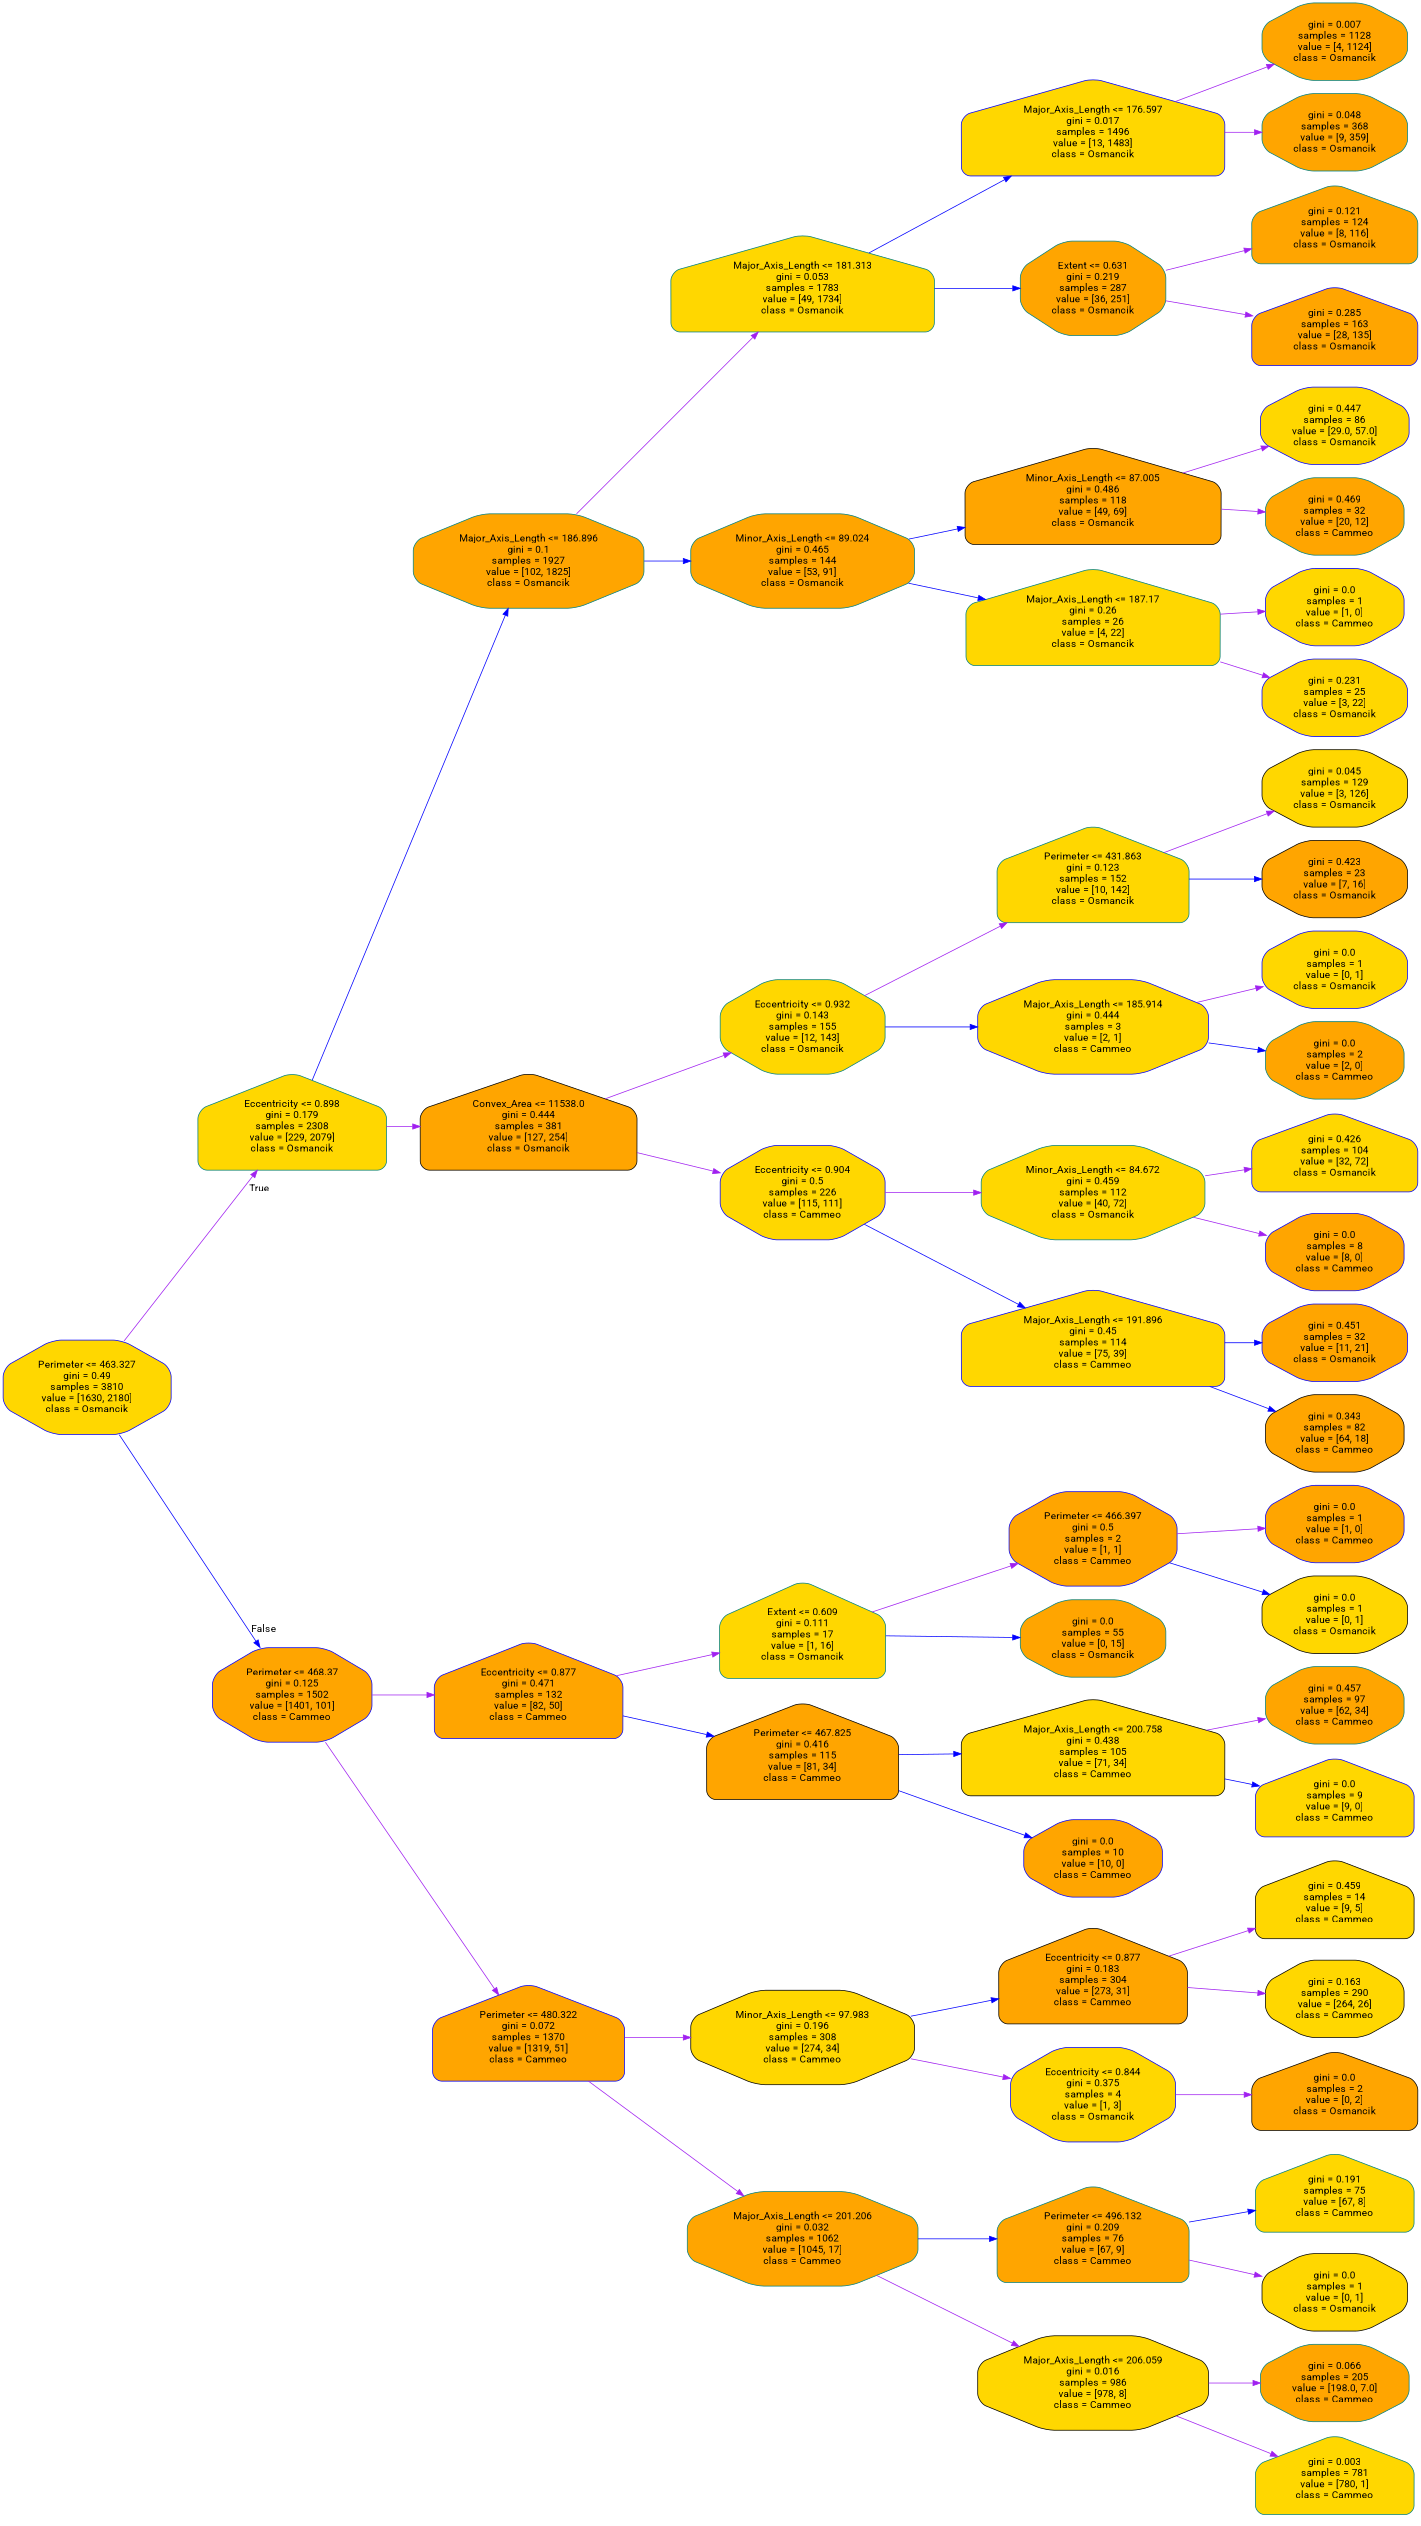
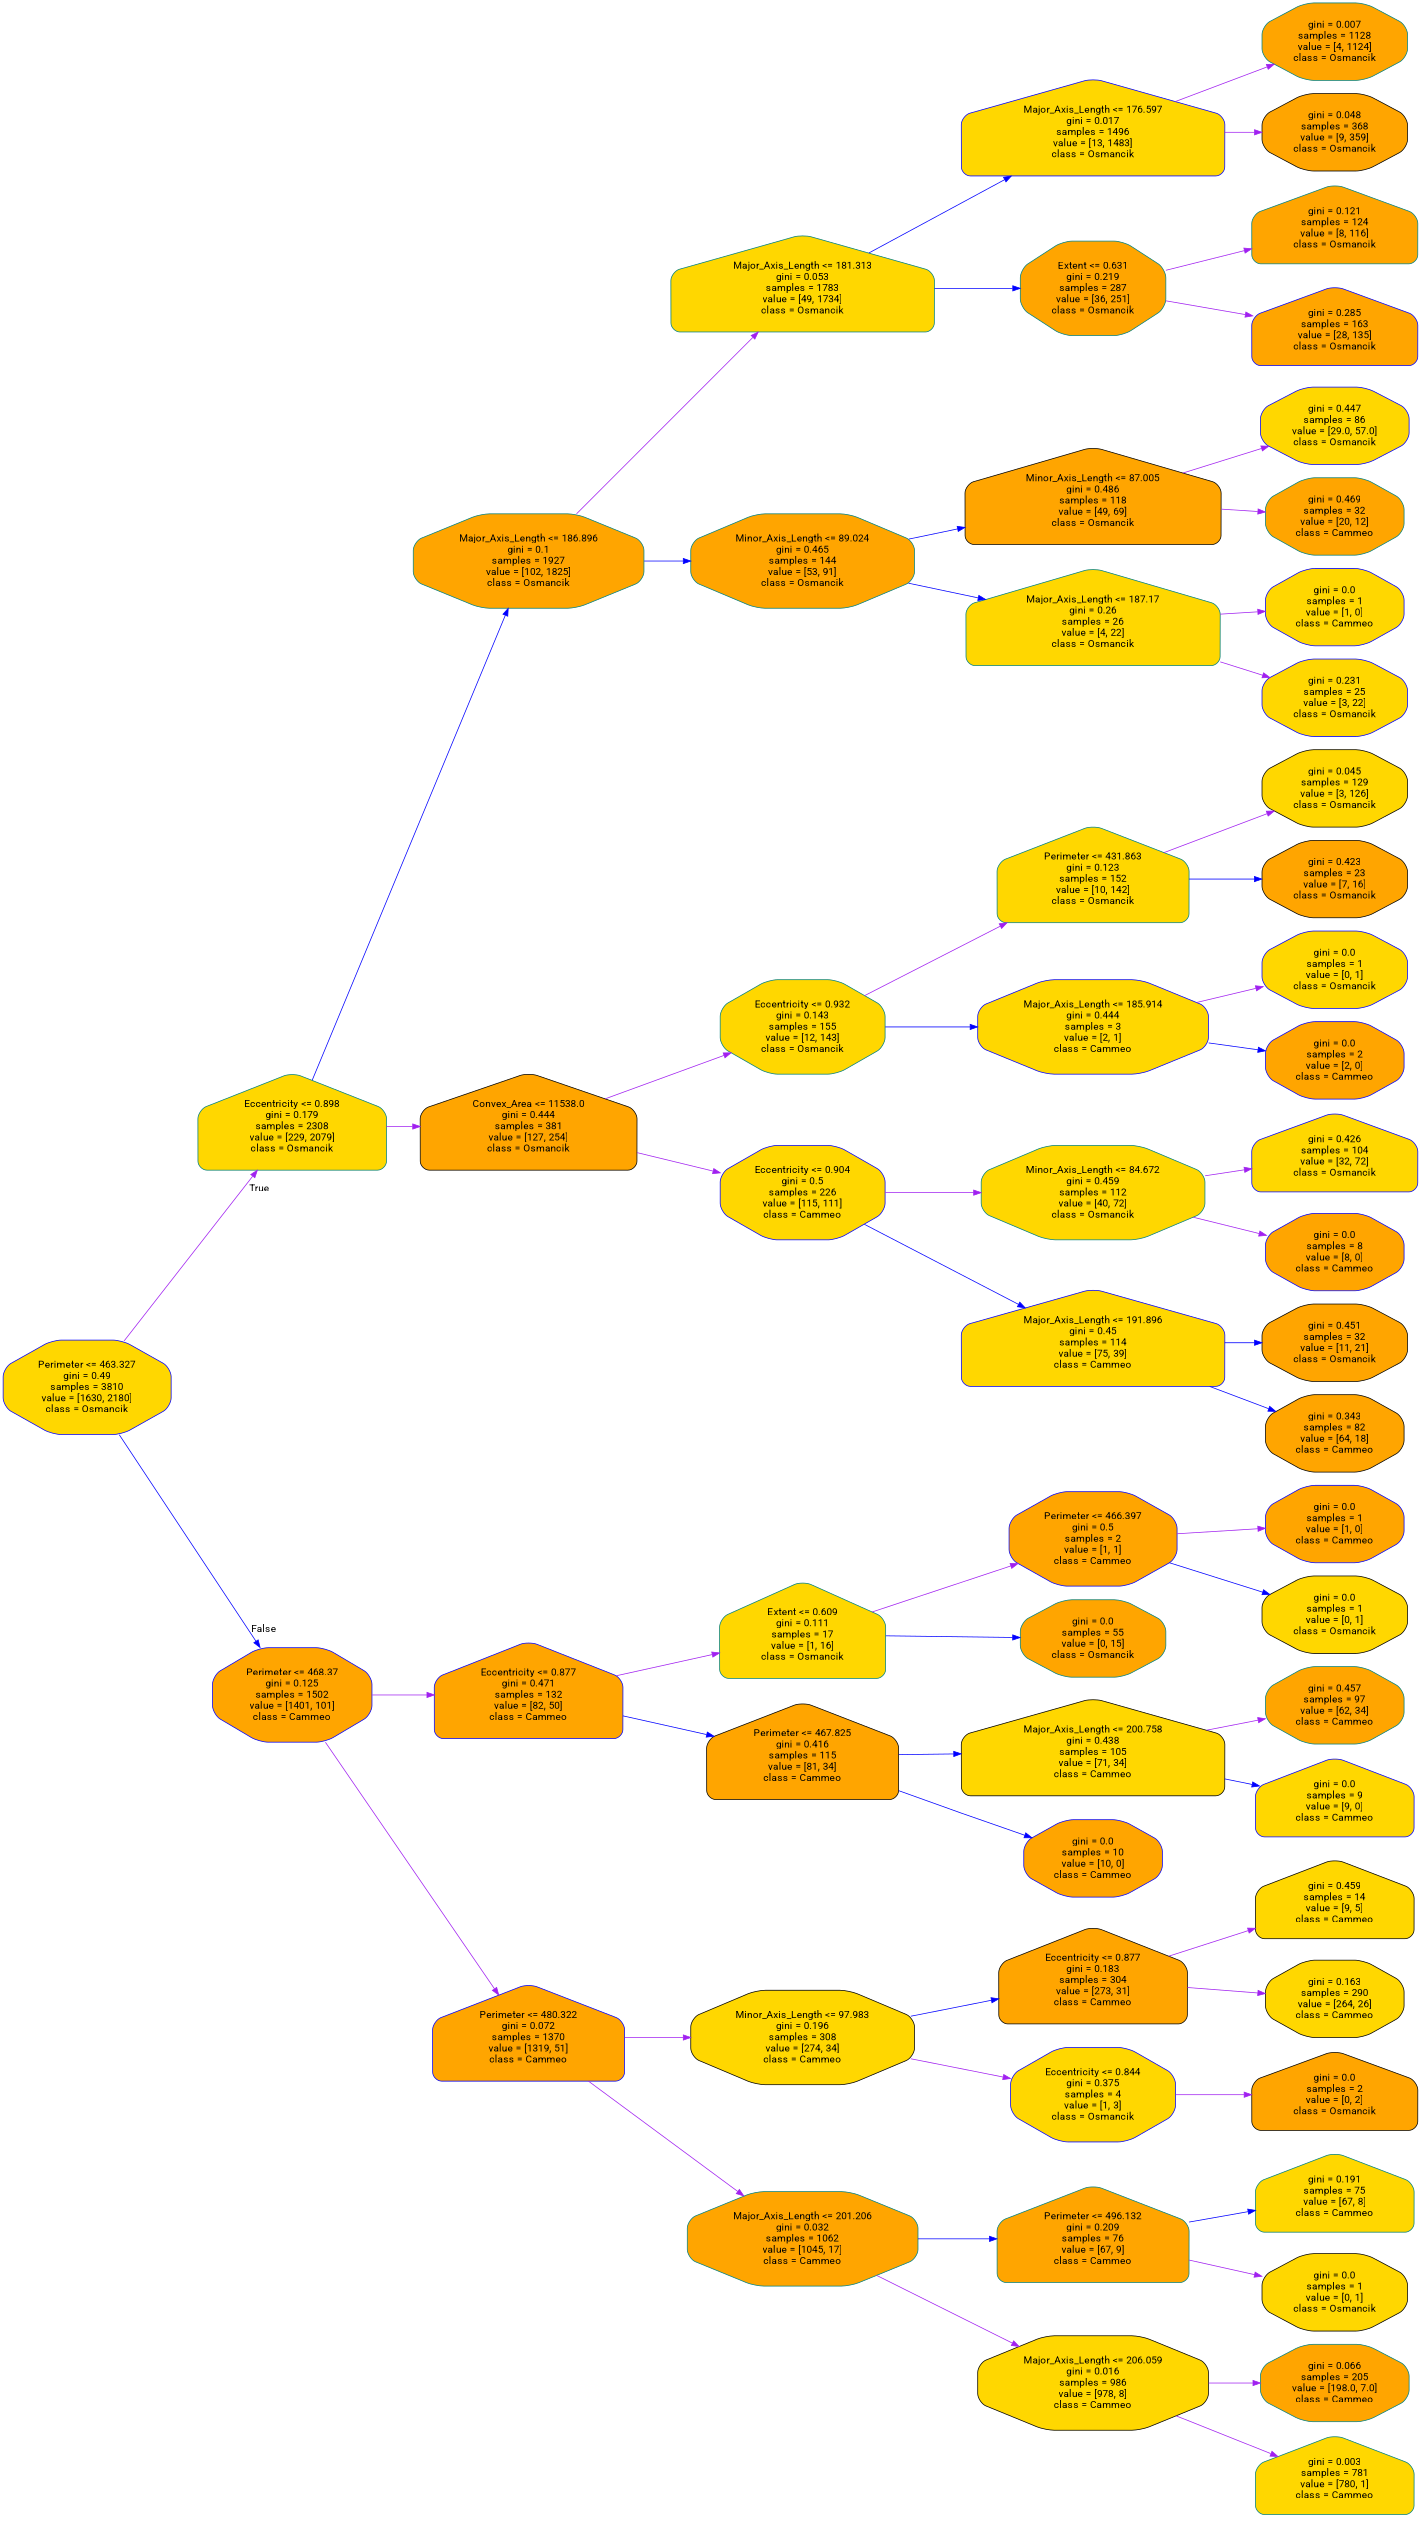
node "gini = 0.048 samples = 368 value = [9, 359] class = Osmancik": color teal -> black
node "gini = 0.0 samples = 2 value = [2, 0] class = Cammeo": color teal -> blue
node "gini = 0.451 samples = 32 value = [11, 21] class = Osmancik": color blue -> black
